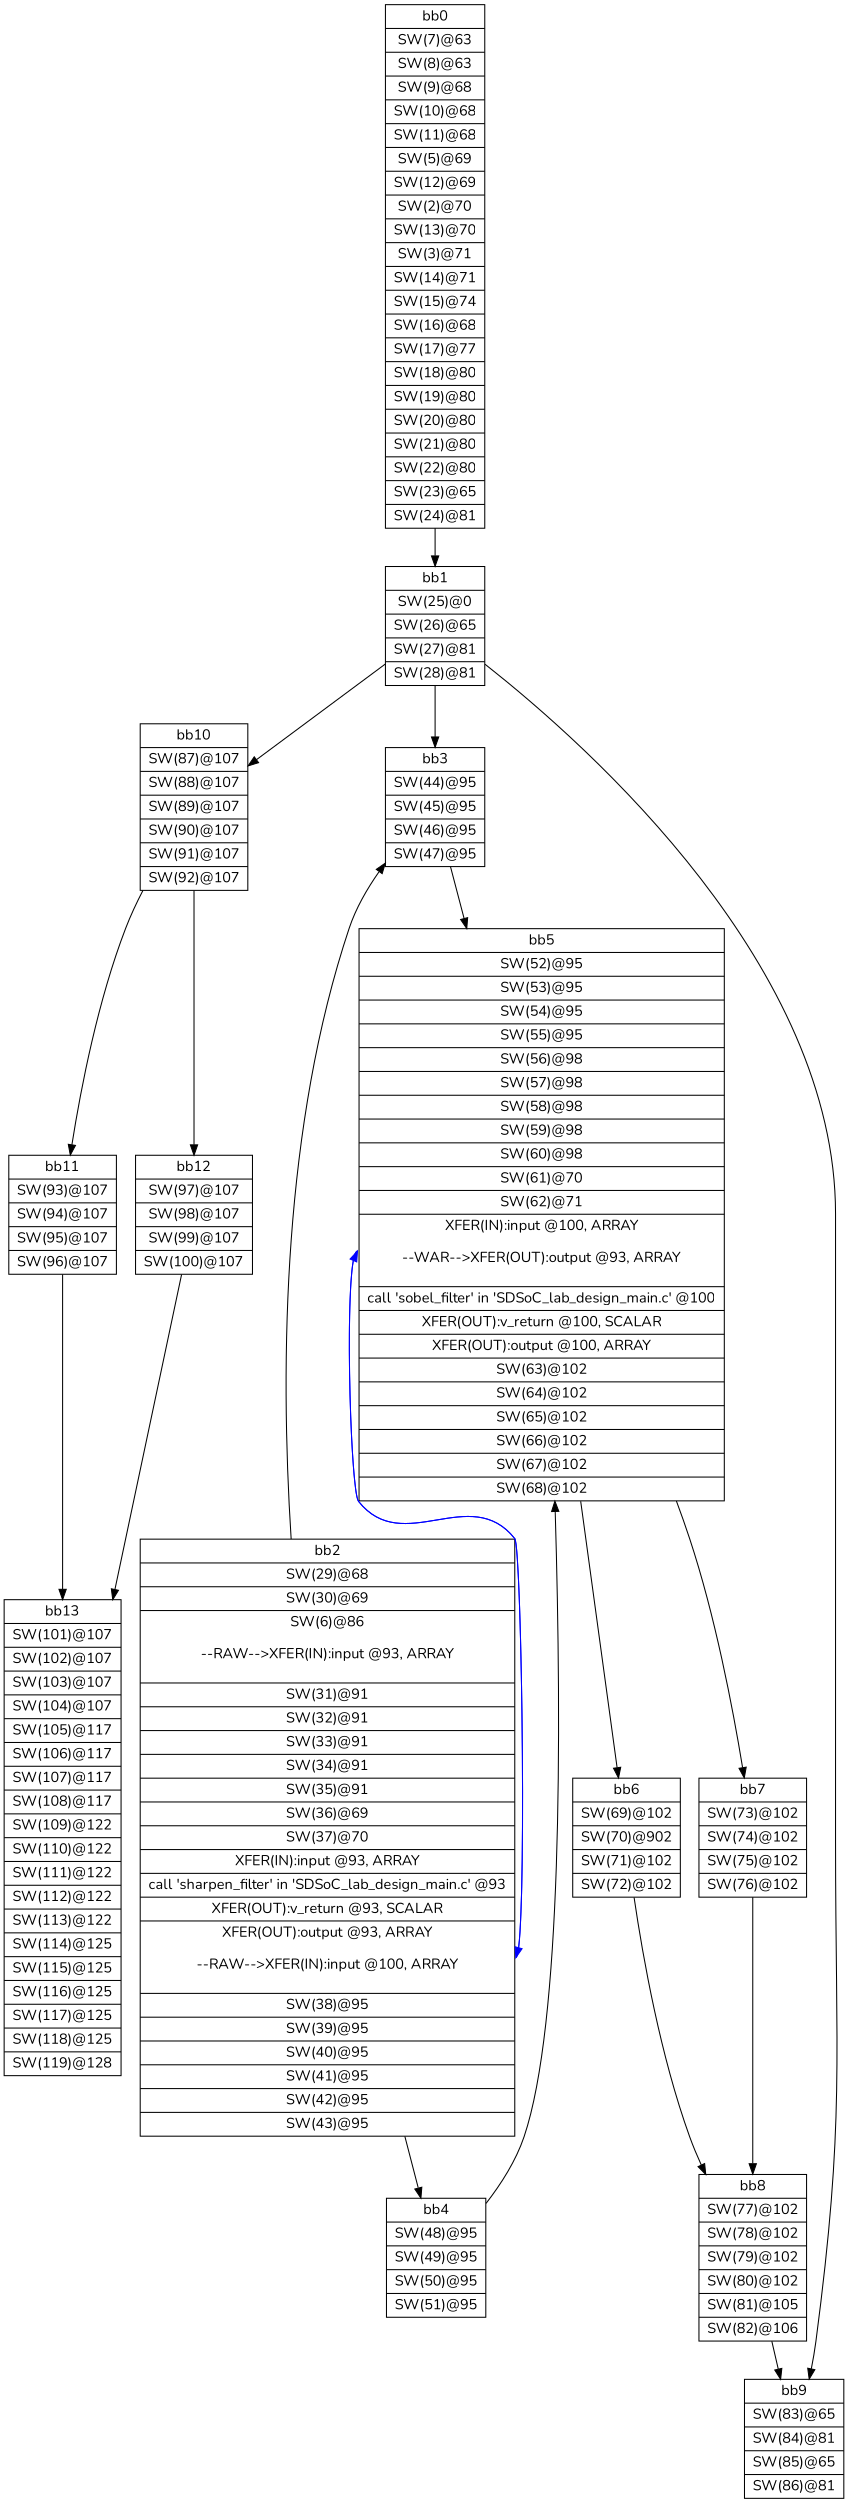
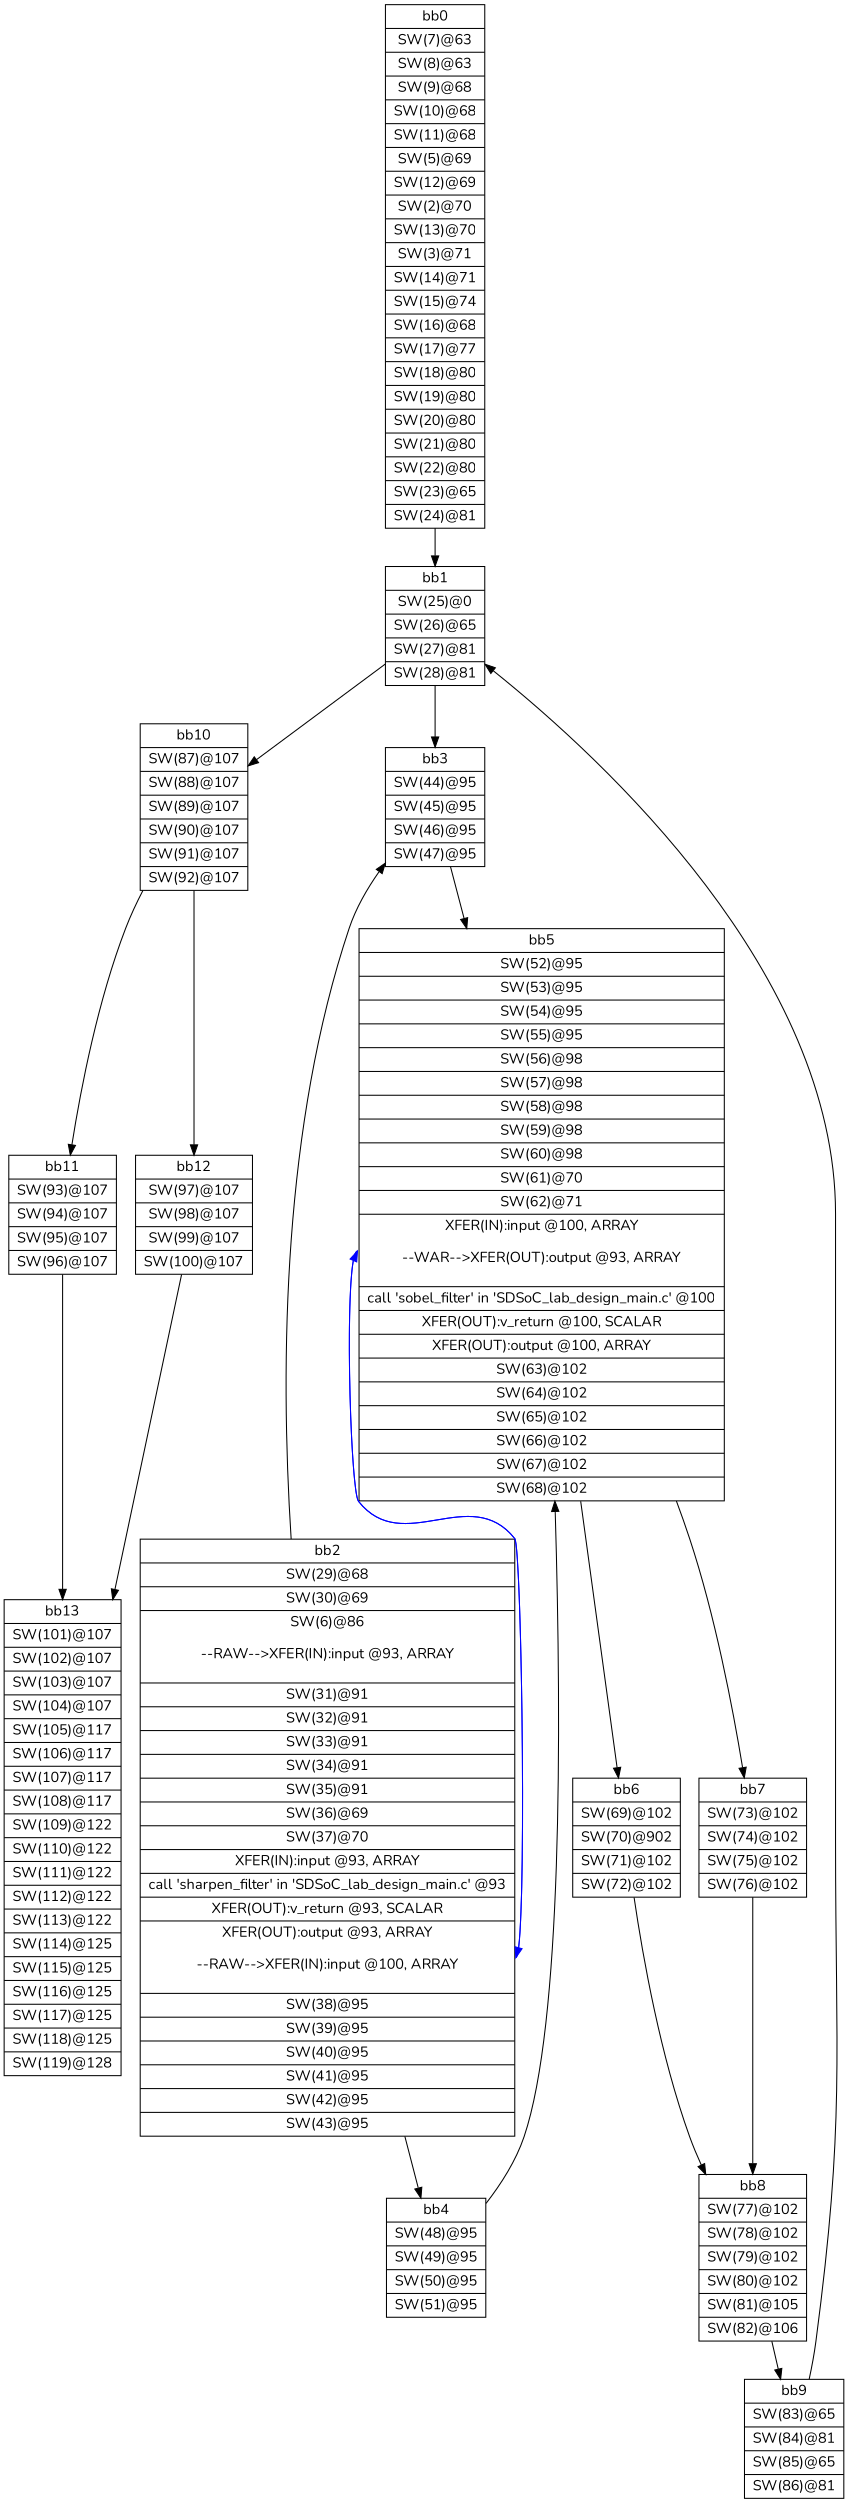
edge "bb1" -> "bb9": reversed
